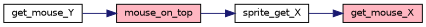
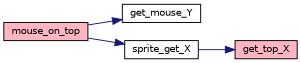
edge "get_mouse_Y" -> "mouse_on_top": reversed
node "get_mouse_X": label "get_mouse_X" -> "get_top_X"
